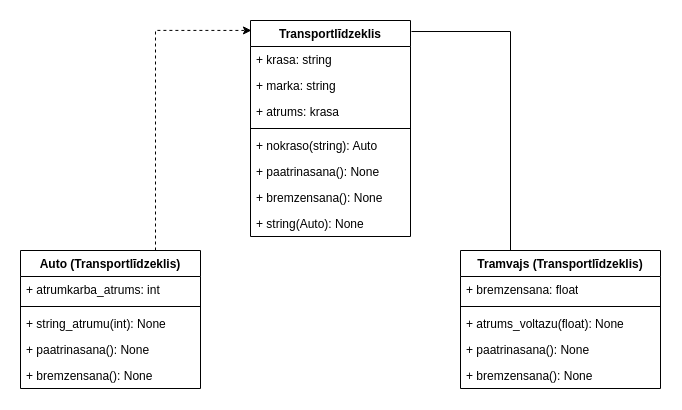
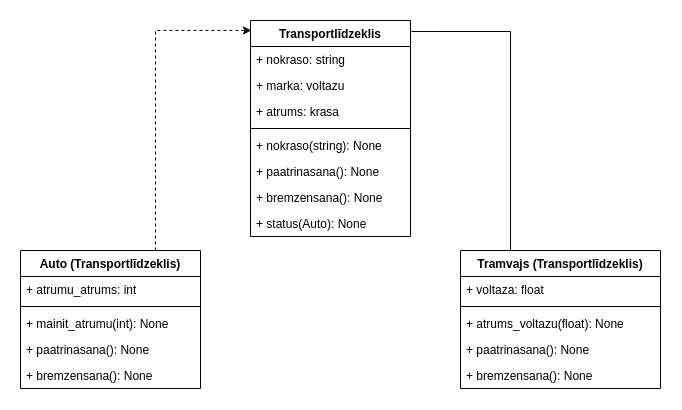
node "+ krasa: string": label "+ krasa: string" -> "+ nokraso: string"
node "+ marka: string": label "+ marka: string" -> "+ marka: voltazu"
node "+ nokraso(string): Auto": label "+ nokraso(string): Auto" -> "+ nokraso(string): None"
node "+ string(Auto): None": label "+ string(Auto): None" -> "+ status(Auto): None"
node "+ atrumkarba_atrums: int": label "+ atrumkarba_atrums: int" -> "+ atrumu_atrums: int"
node "+ bremzensana: float": label "+ bremzensana: float" -> "+ voltaza: float"
node "+ string_atrumu(int): None": label "+ string_atrumu(int): None" -> "+ mainit_atrumu(int): None"
